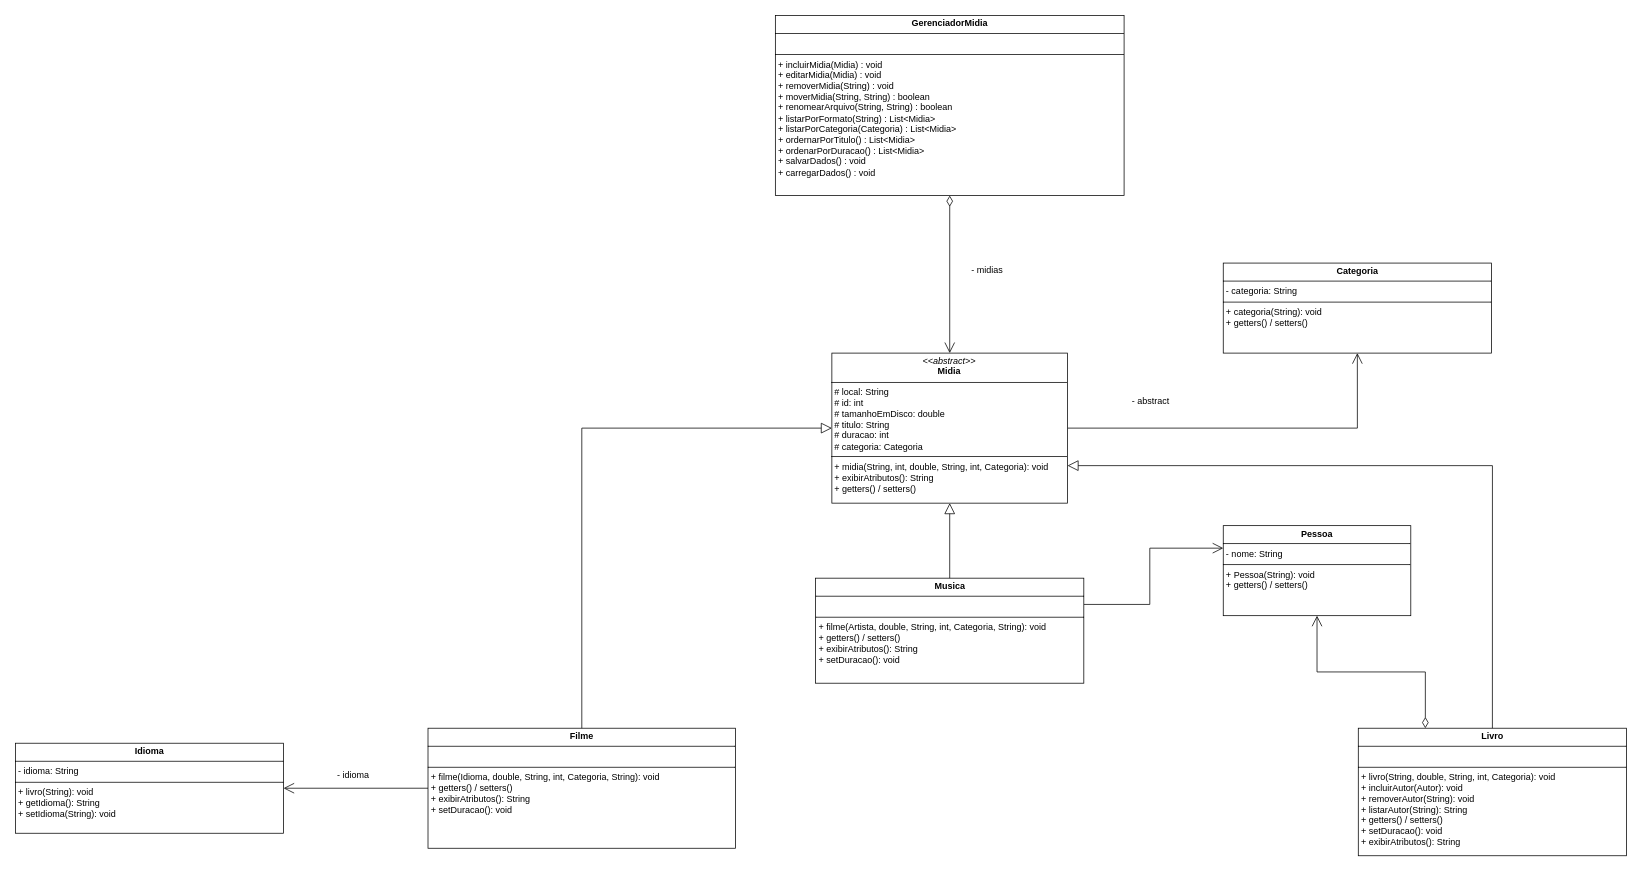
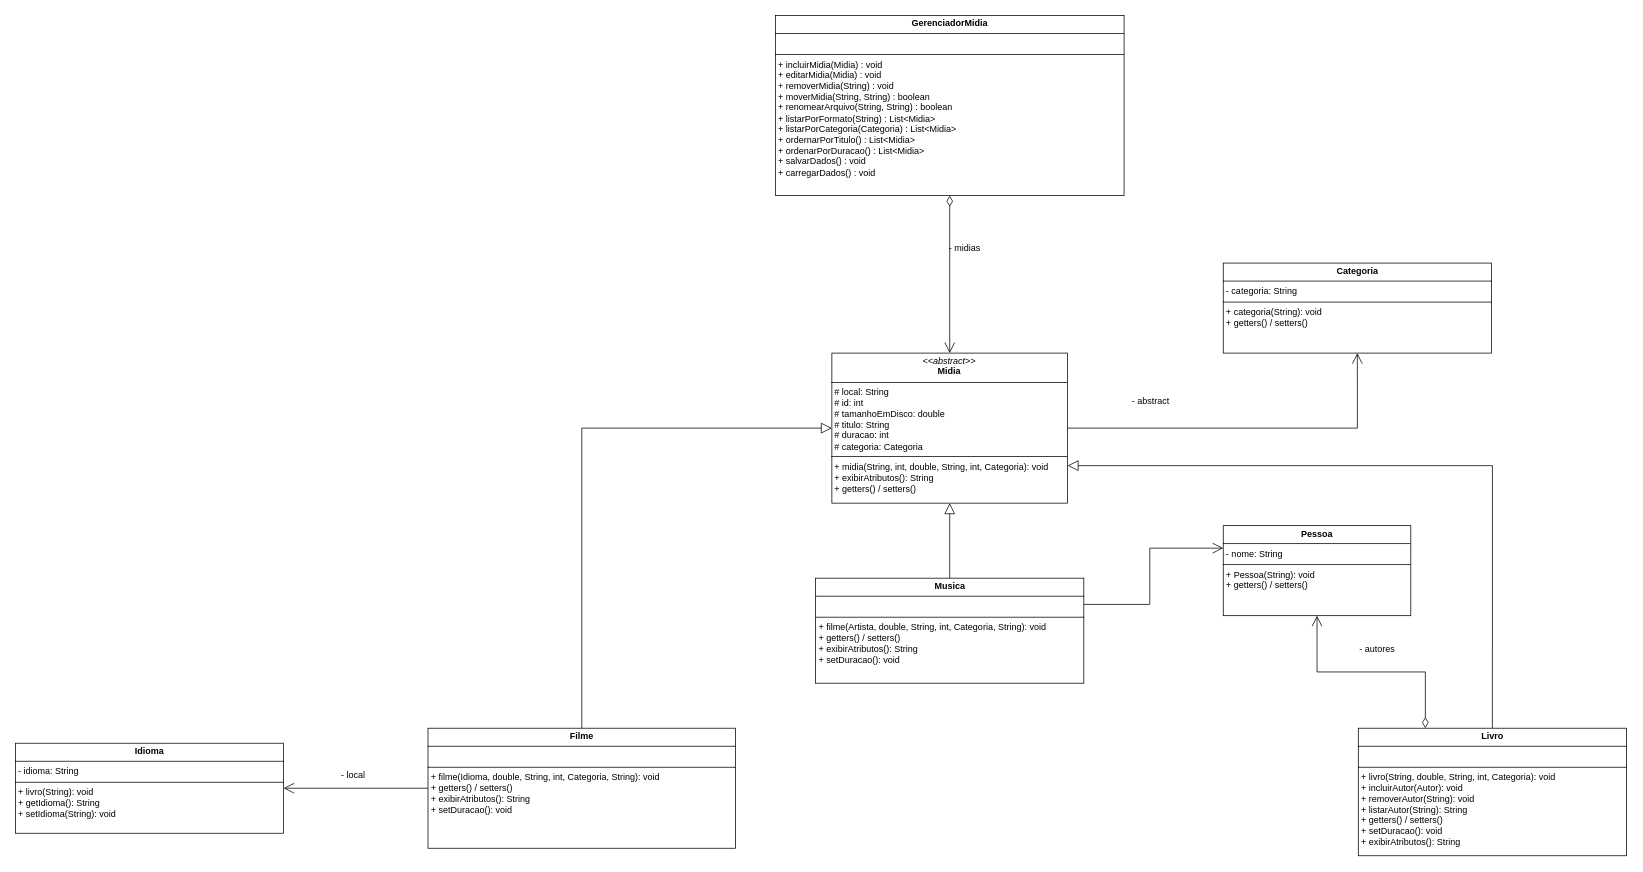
node "- midias": moved (987, 270) -> (964, 248)
node "- autores": added
node "- idioma": label "- idioma" -> "- local"
